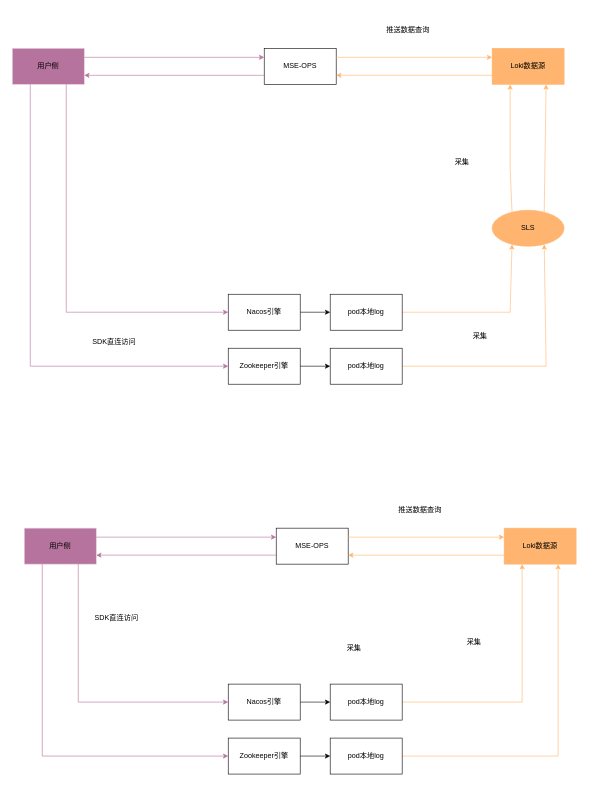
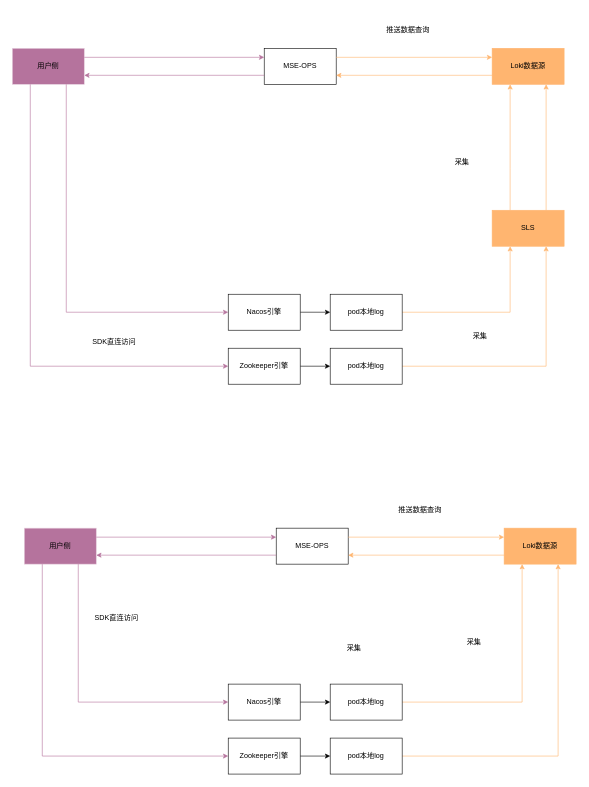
node "SLS": shape ellipse -> rectangle
